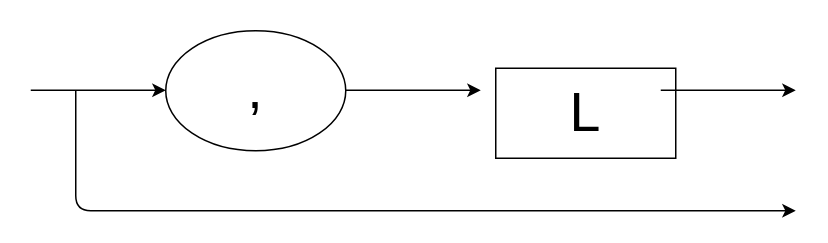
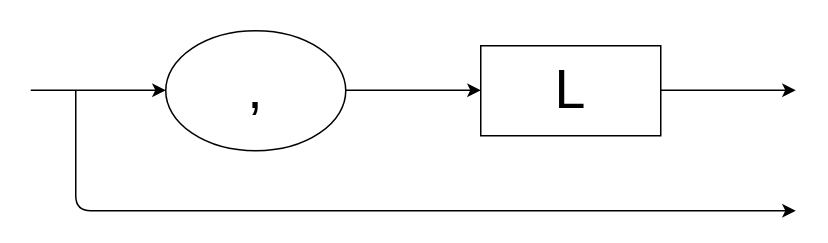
node "L": moved (586, 113) -> (571, 91)
